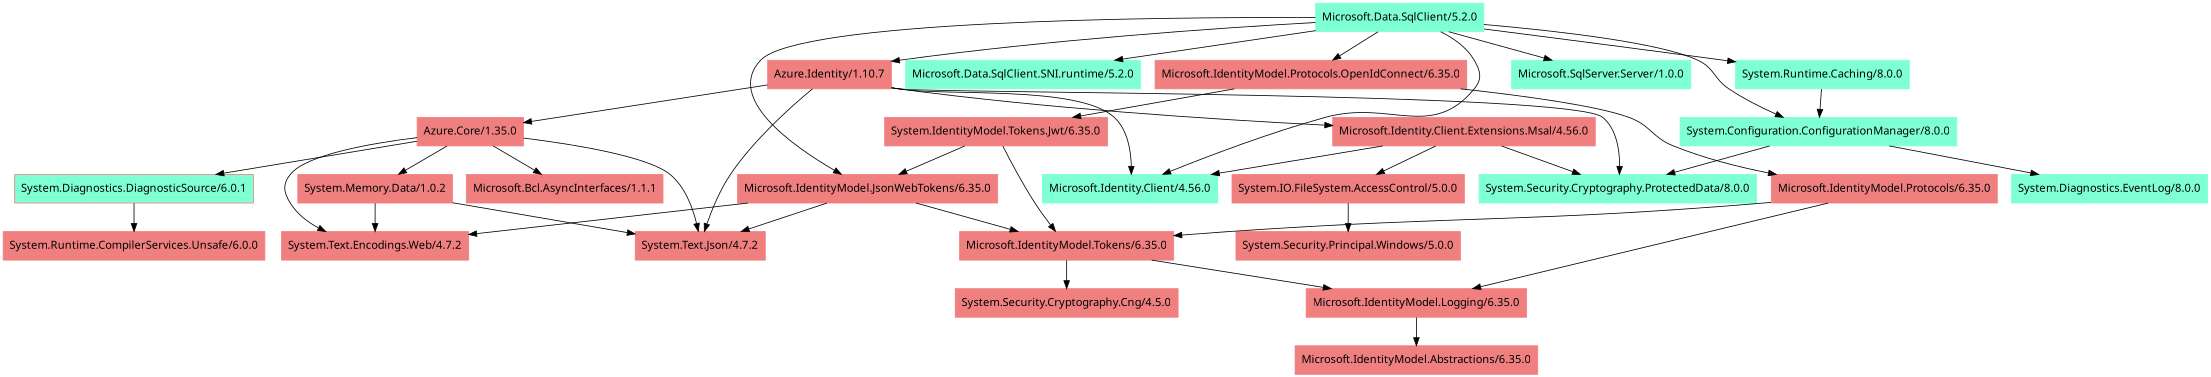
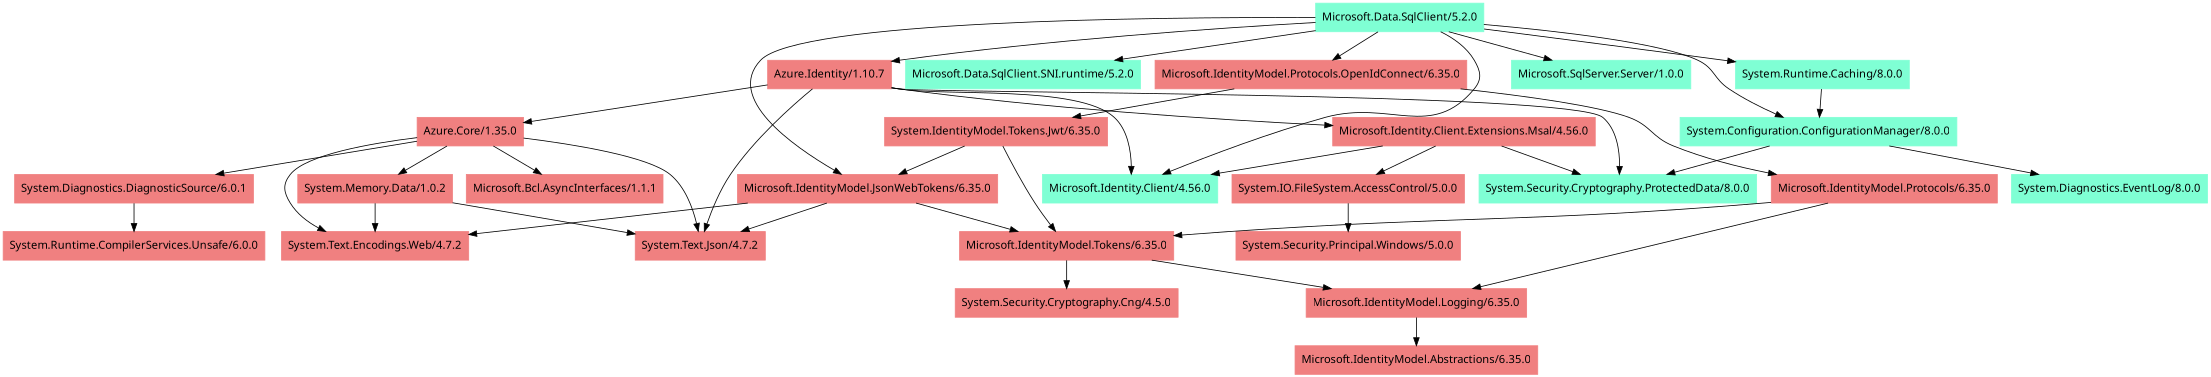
node "System.Diagnostics.DiagnosticSource/6.0.1": fillcolor aquamarine -> lightcoral
